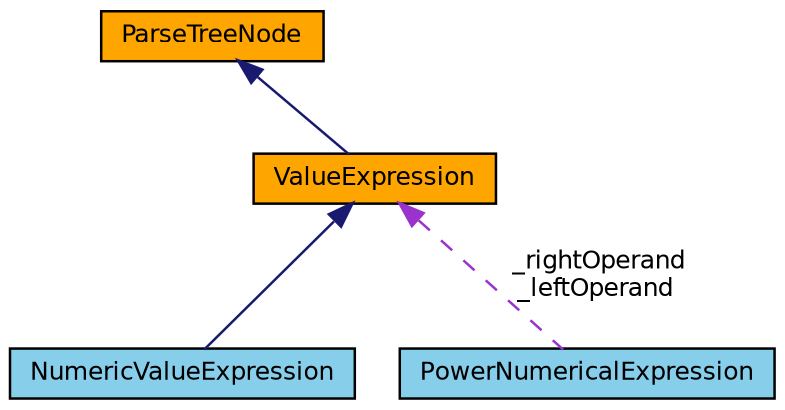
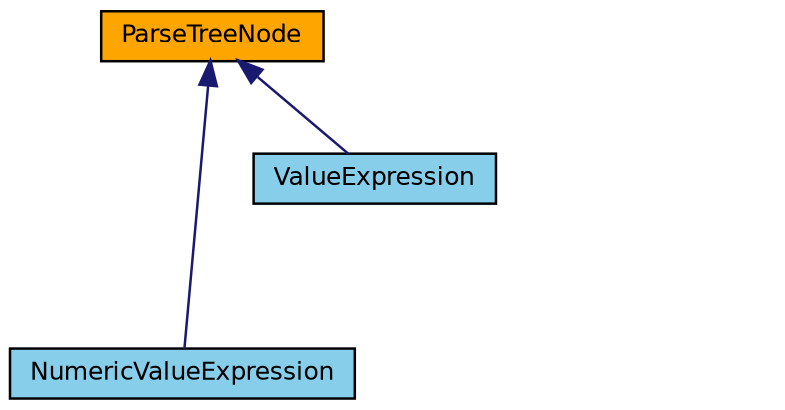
node "ValueExpression": fillcolor orange -> skyblue
edge "NumericValueExpression" -> "ValueExpression": now "NumericValueExpression" -> "ParseTreeNode"
node "PowerNumericalExpression": removed
